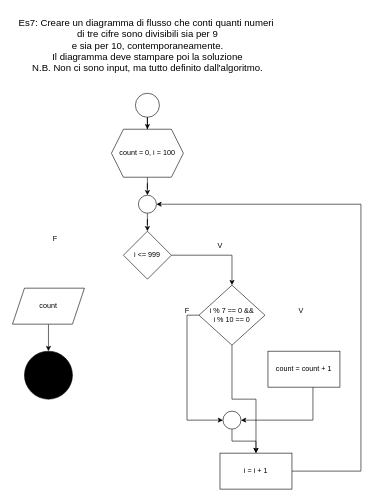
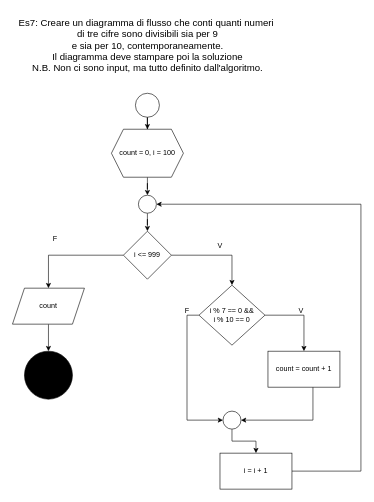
edge "i <= 999" -> "count": added
edge "i % 7 == 0 && i % 10 == 0" -> "i = i + 1": now "i % 7 == 0 && i % 10 == 0" -> "count = count + 1"
